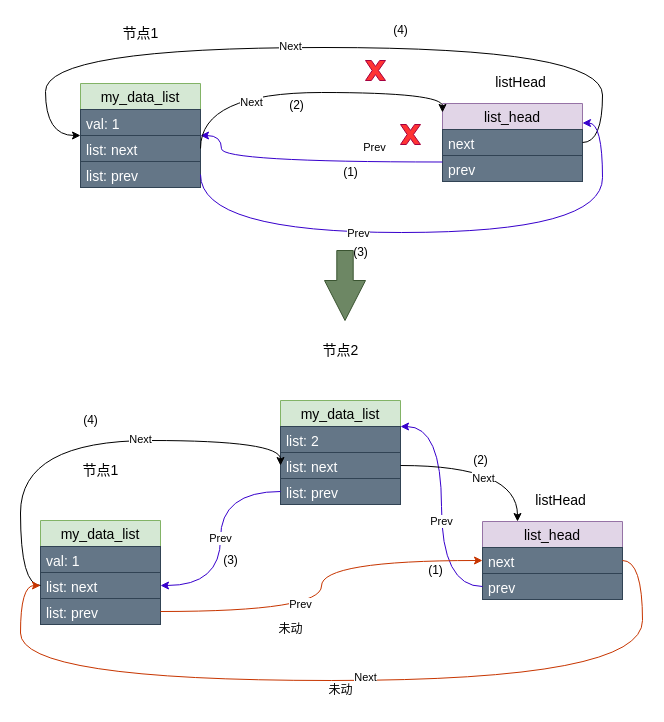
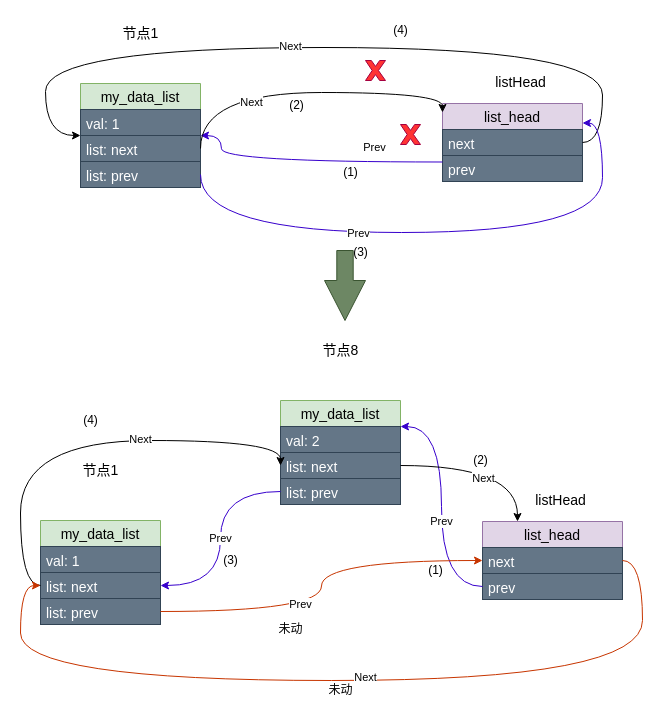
node "节点2": label "节点2" -> "节点8"
node "list: 2": label "list: 2" -> "val: 2"
